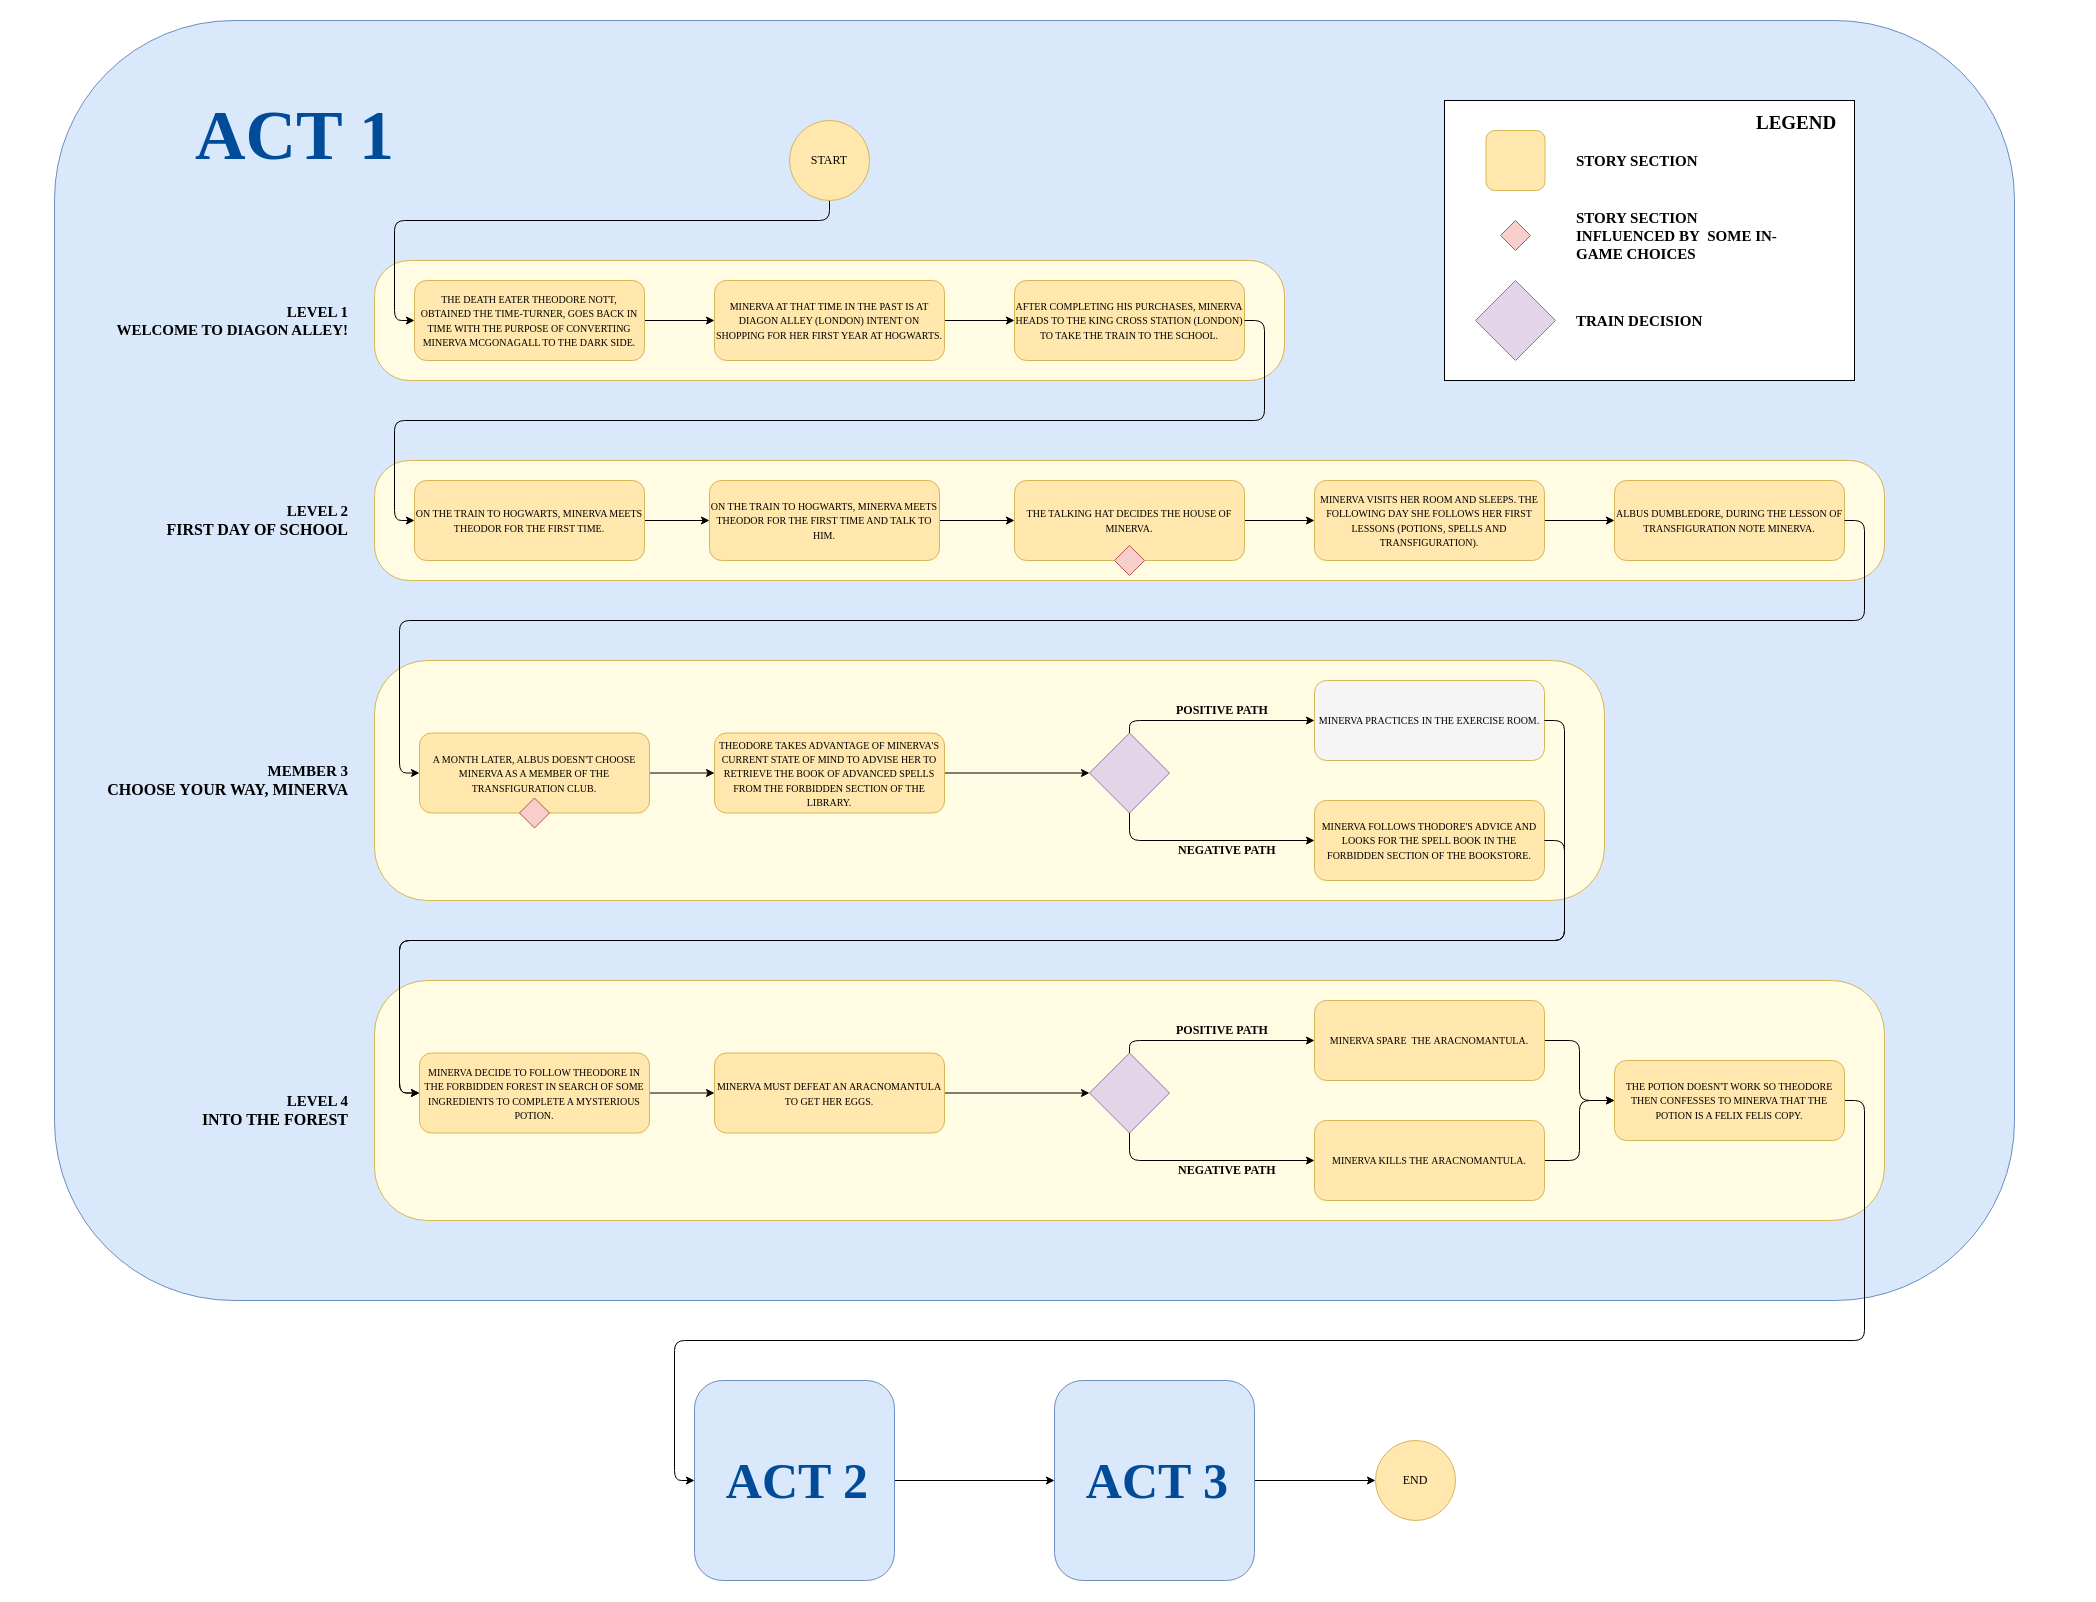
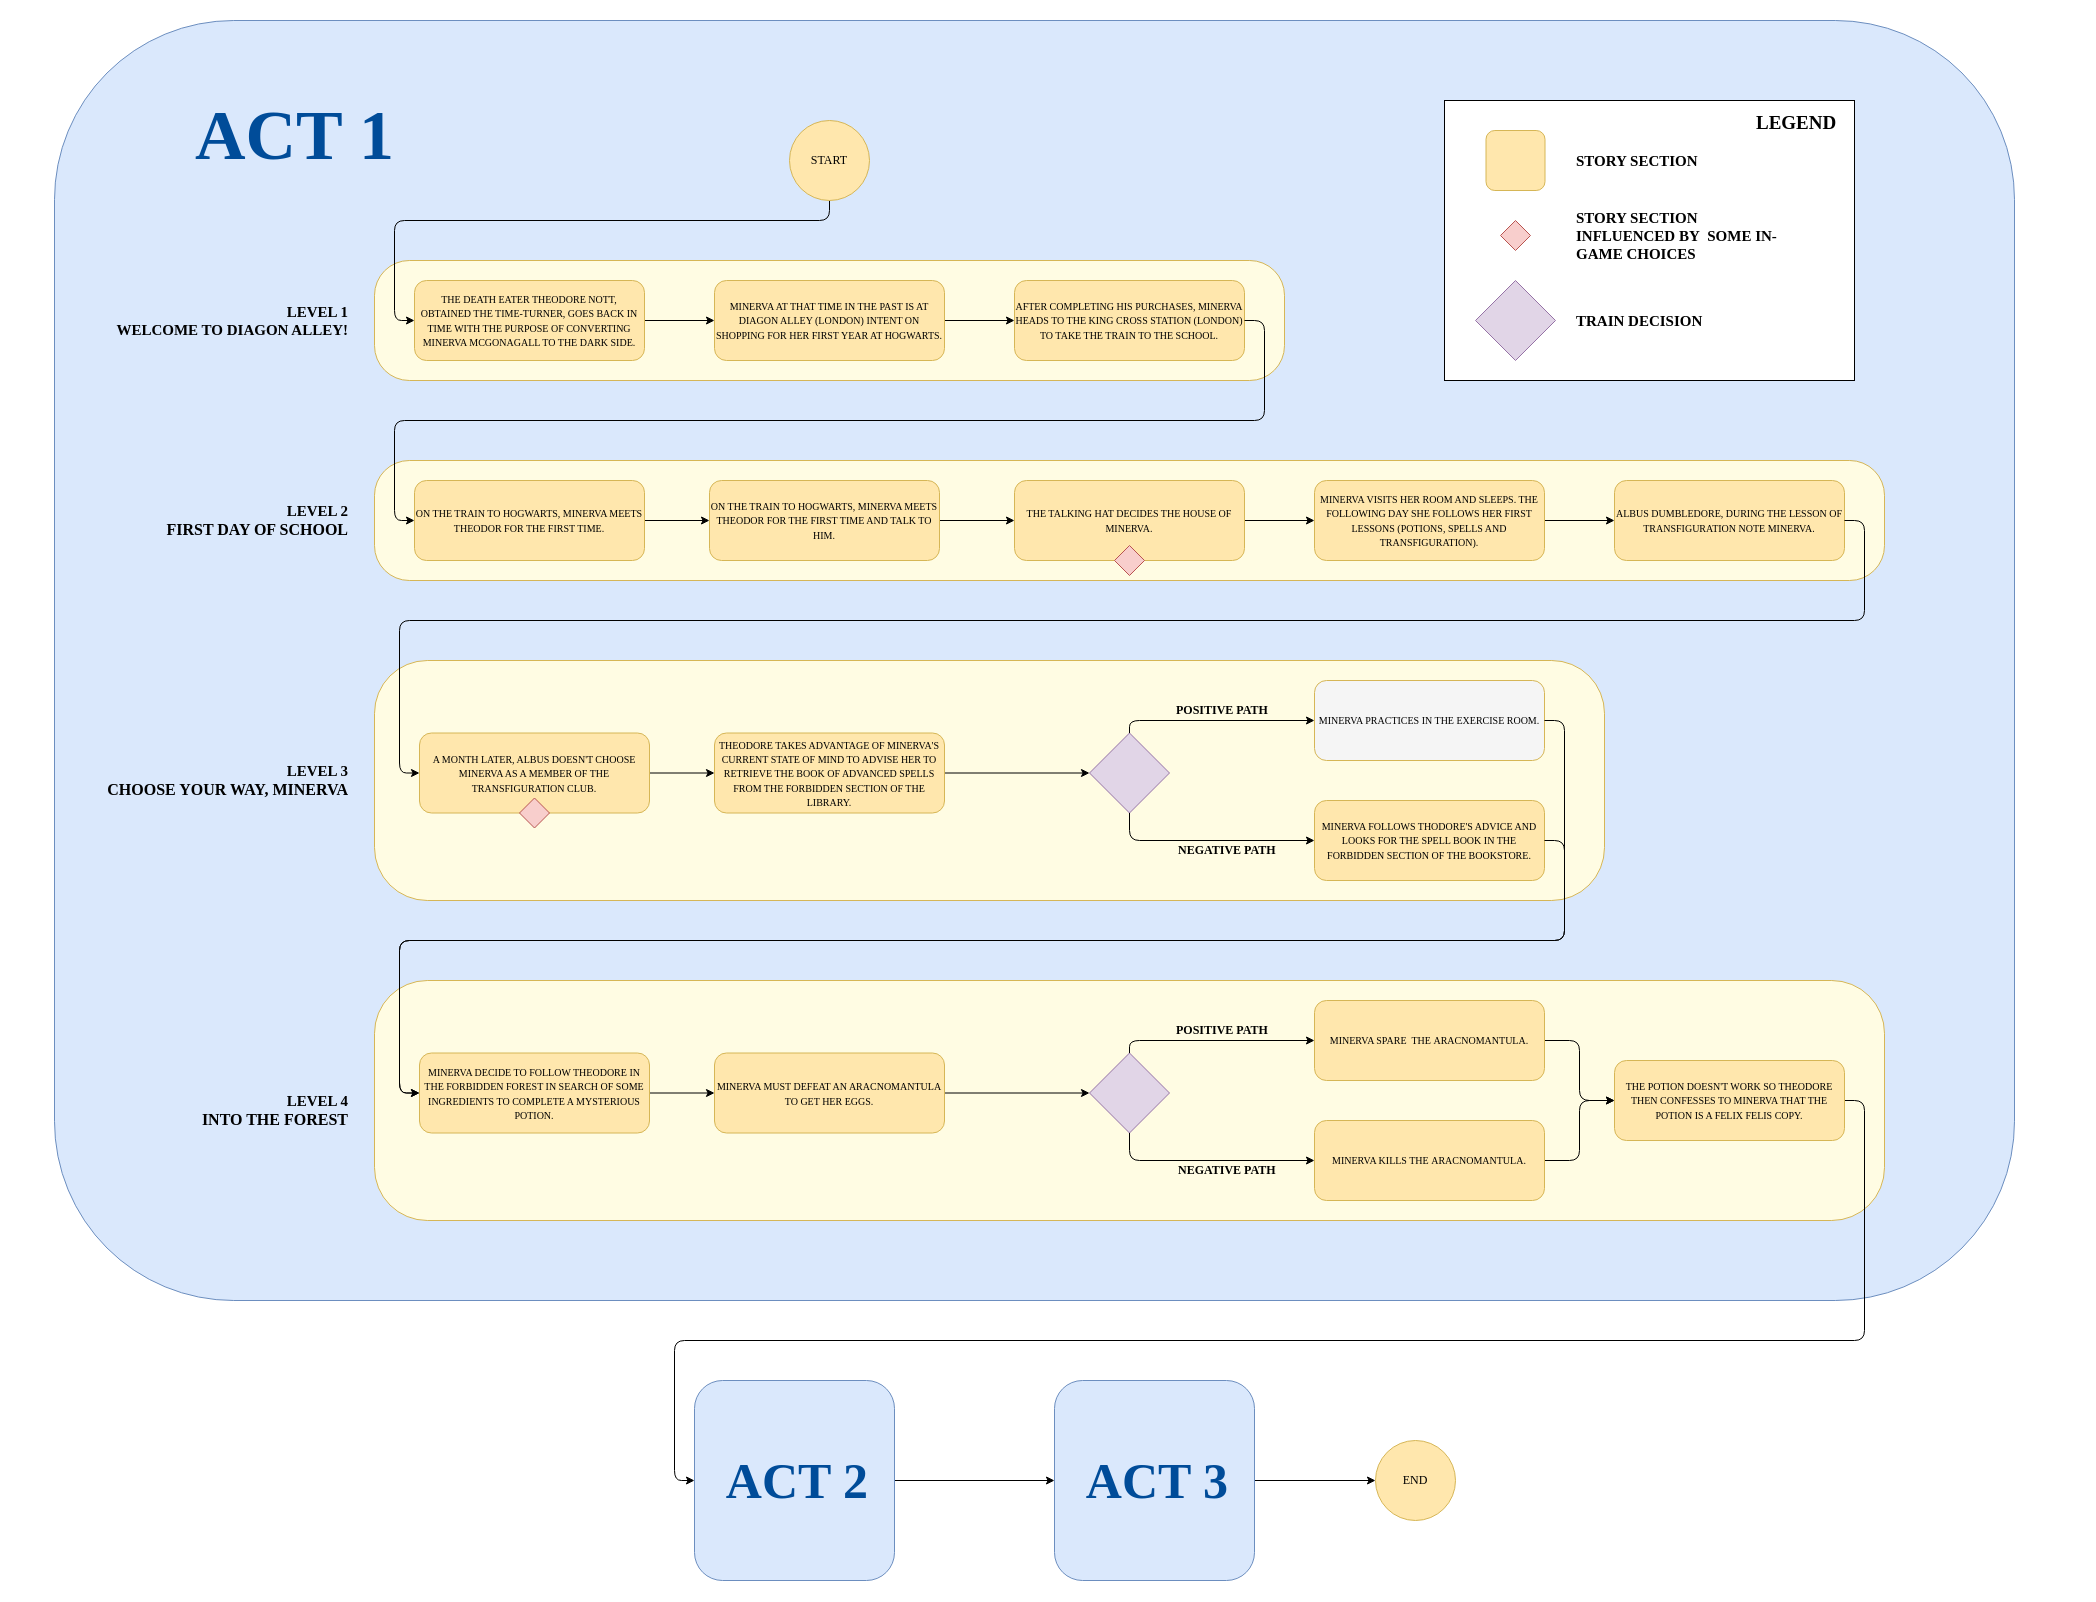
node "MEMBER 3 CHOOSE YOUR WAY, MINERVA": label "MEMBER 3 CHOOSE YOUR WAY, MINERVA" -> "LEVEL 3 CHOOSE YOUR WAY, MINERVA"
